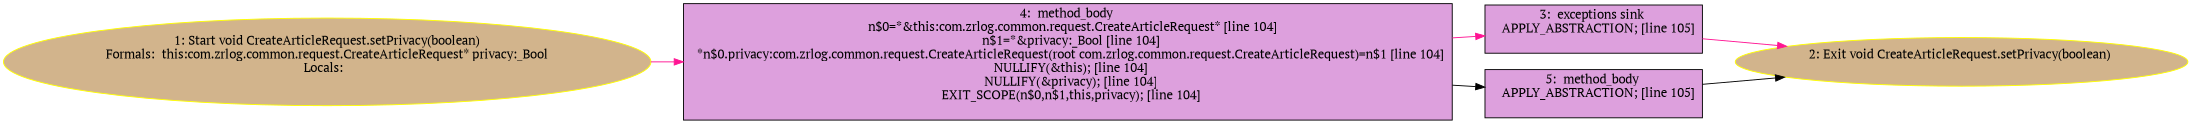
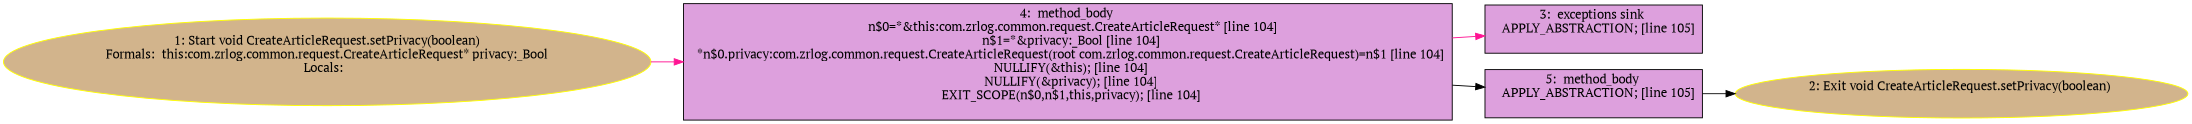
edge "3:  exceptions sink APPLY_ABSTRACTION; [line 105]" -> "2: Exit void CreateArticleRequest.setPrivacy(boolean)": removed
